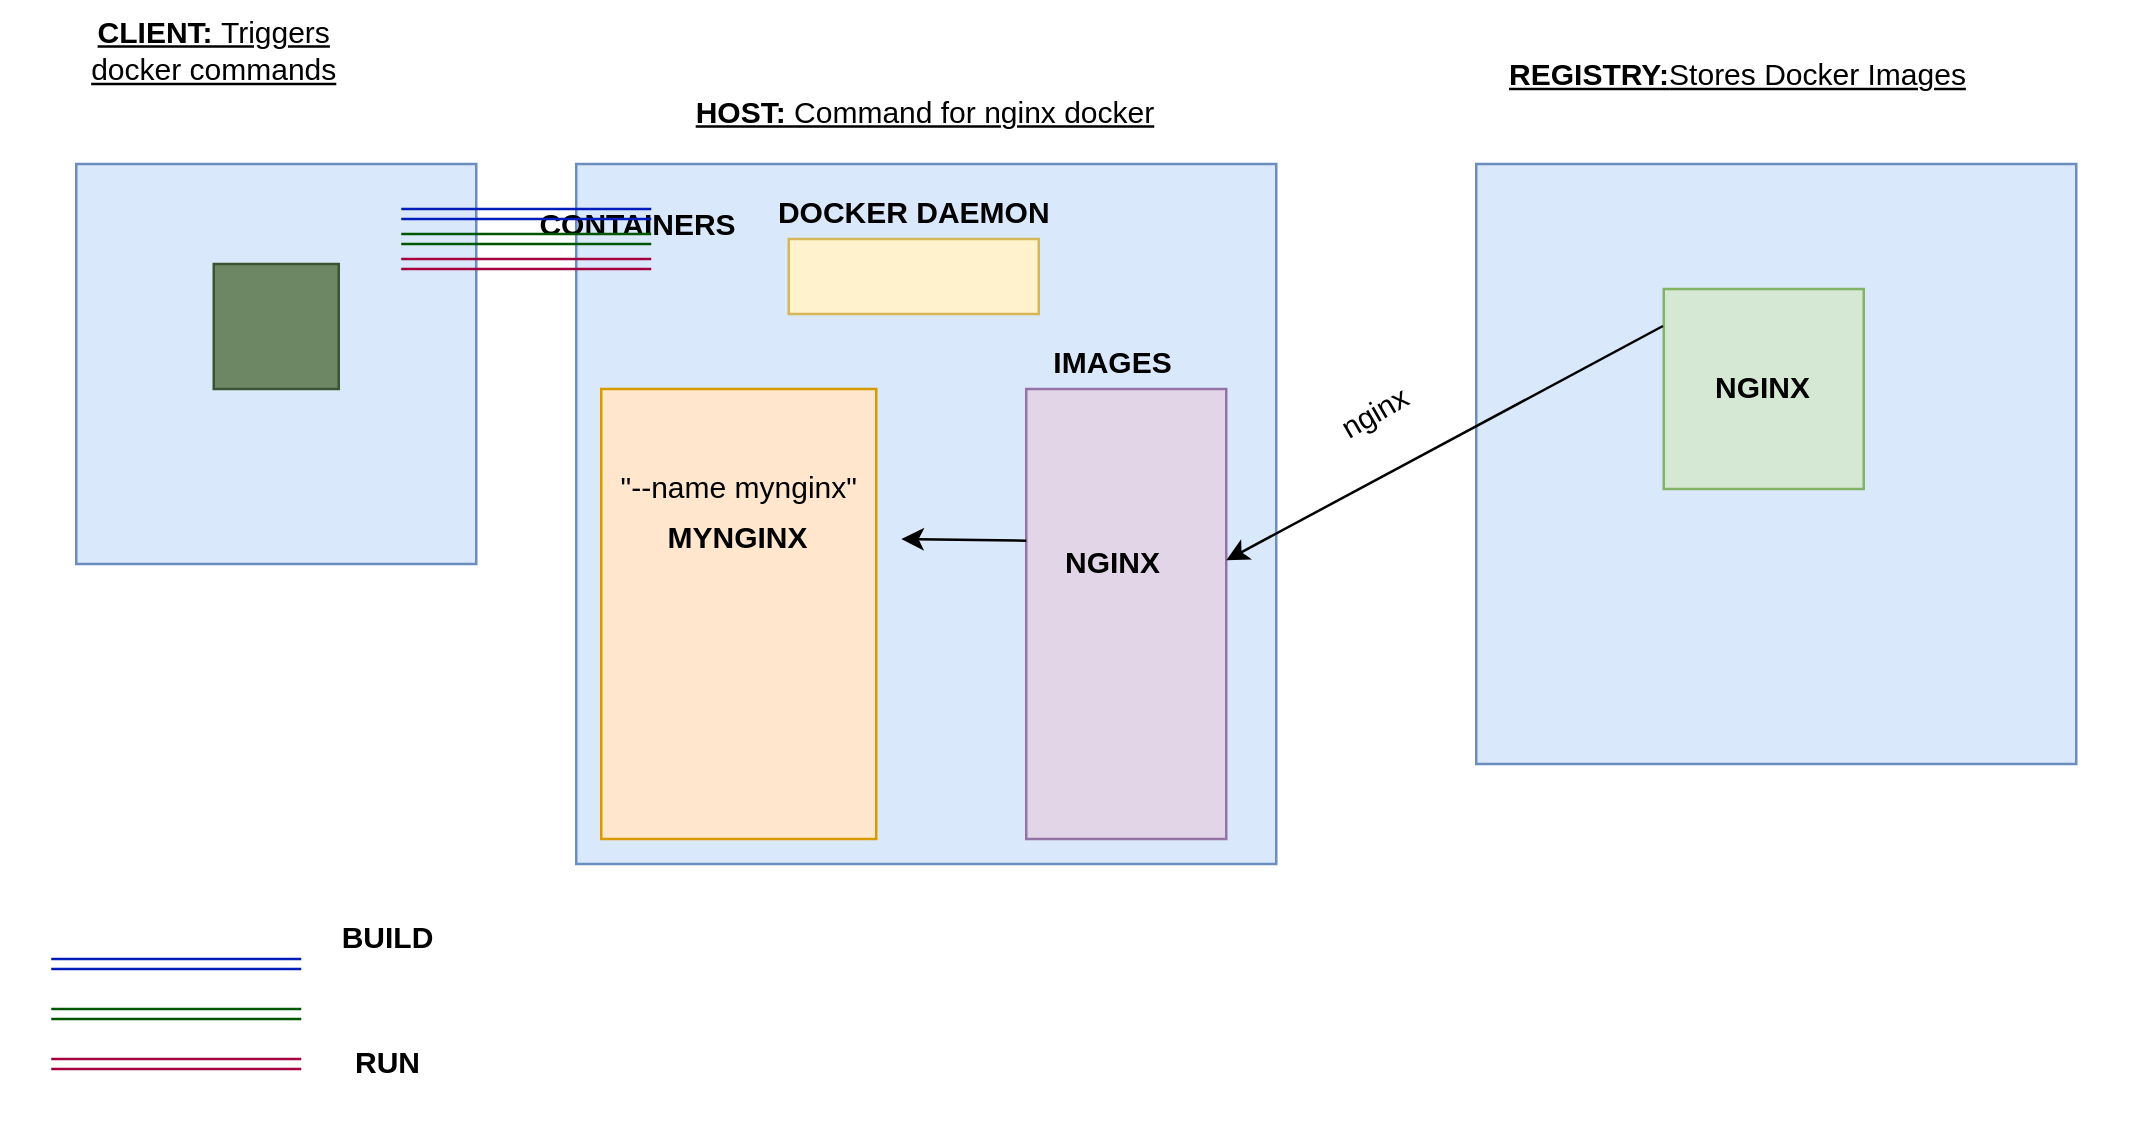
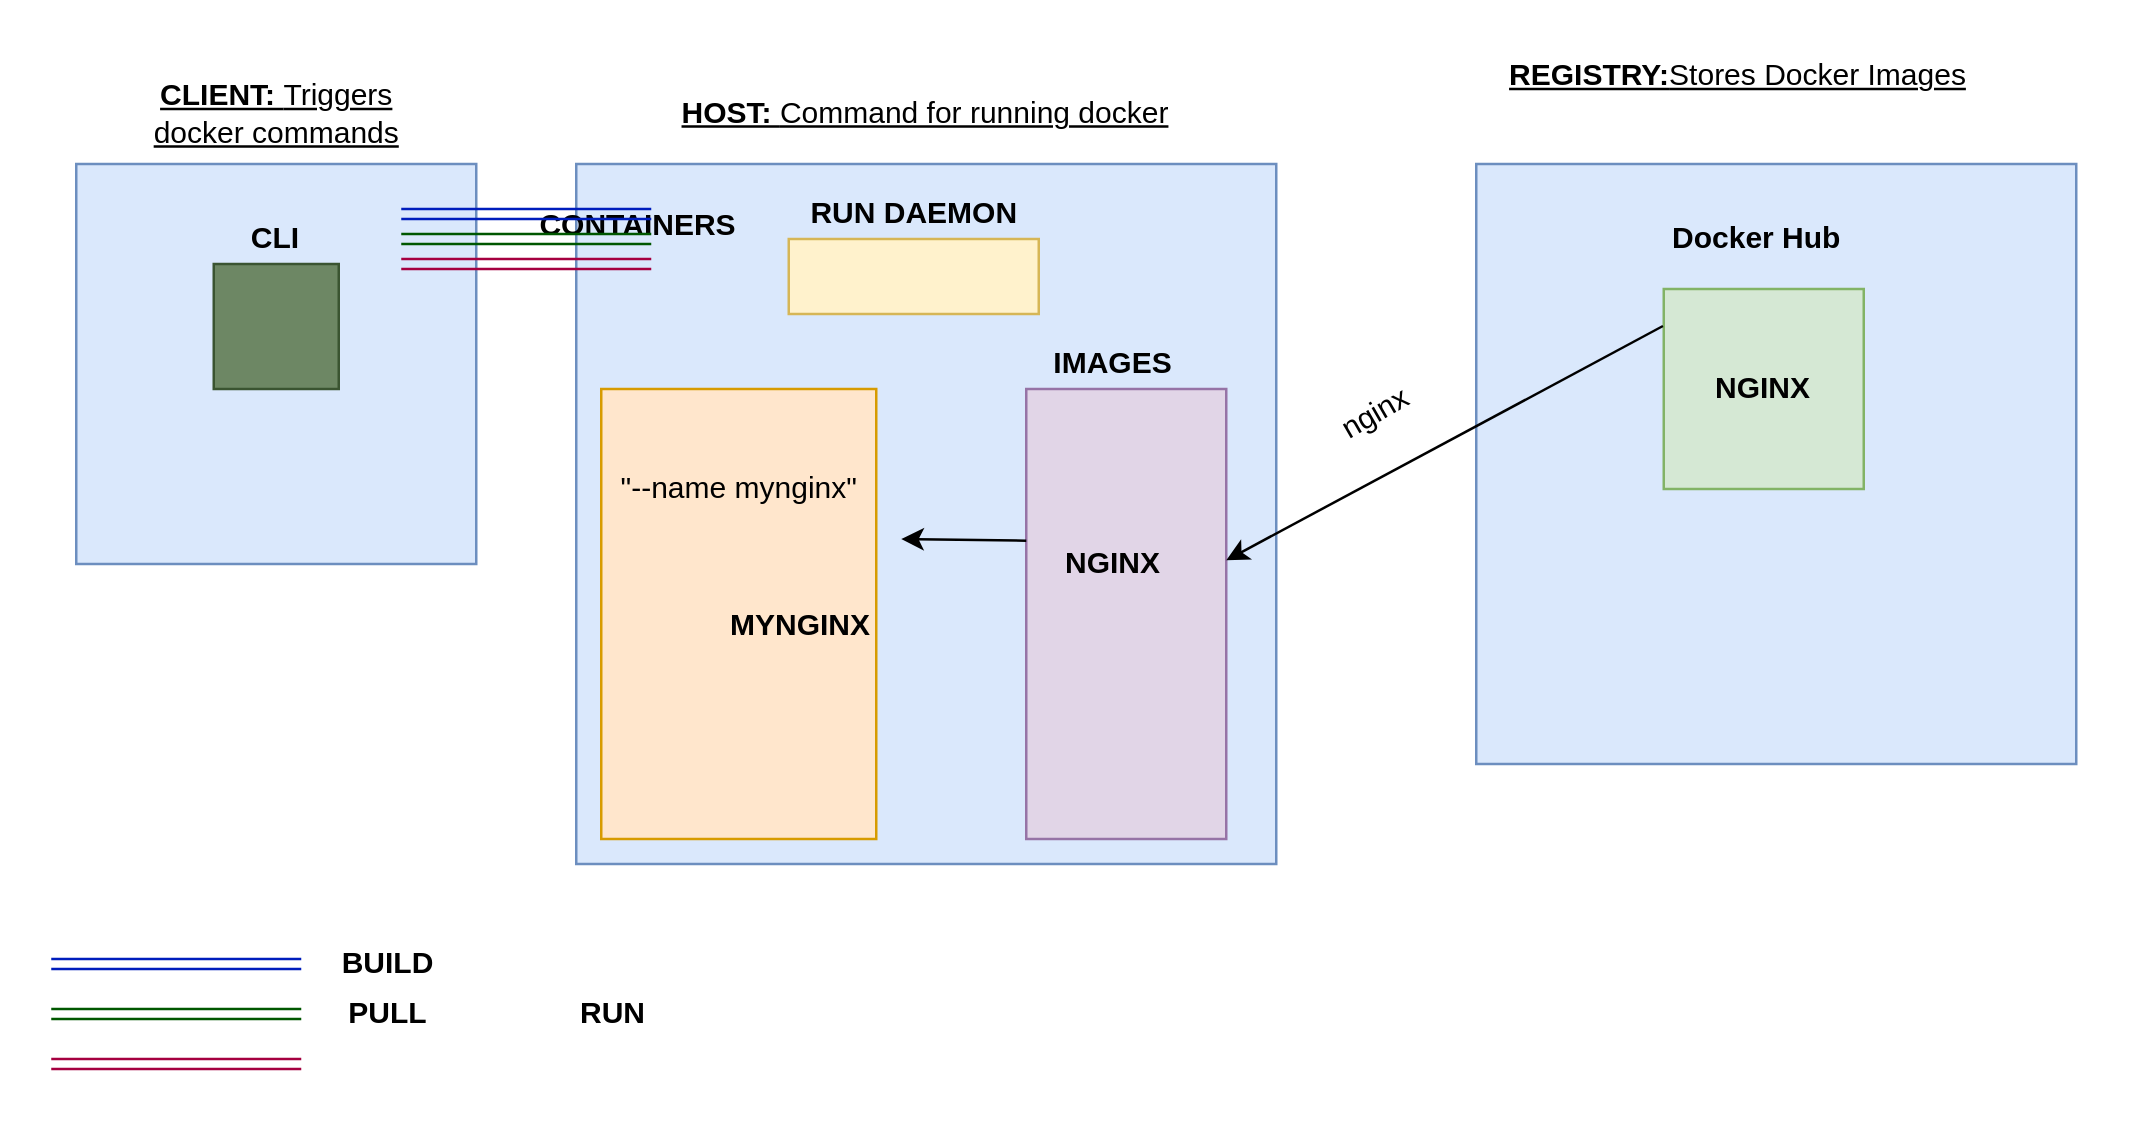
node "CLIENT: Triggers docker commands": moved (214, 51) -> (276, 114)
node "HOST: Command for nginx docker": label "HOST: Command for nginx docker" -> "HOST: Command for running docker"
node "DOCKER DAEMON": label "DOCKER DAEMON" -> "RUN DAEMON"
node "CLI": added
node "Docker Hub": added
node "MYNGINX": moved (739, 539) -> (801, 626)
node "BUILD": moved (389, 939) -> (389, 964)
node "PULL": added
node "RUN": moved (389, 1064) -> (614, 1014)
